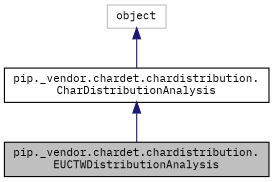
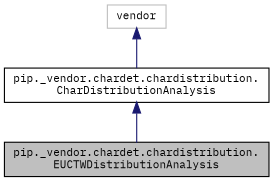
node "object": label "object" -> "vendor"
